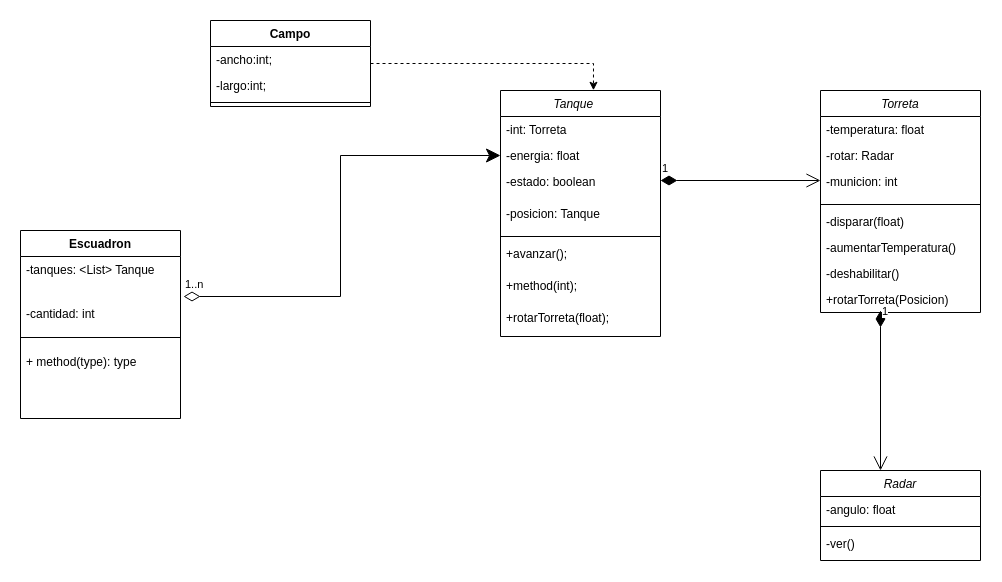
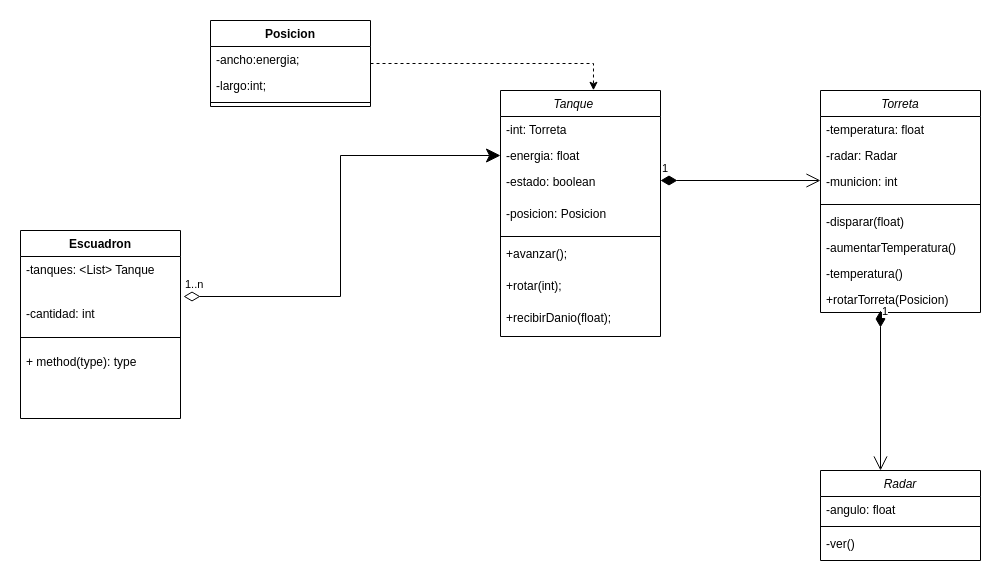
node "Campo": label "Campo" -> "Posicion"
node "-ancho:int;": label "-ancho:int;" -> "-ancho:energia;"
node "-rotar: Radar": label "-rotar: Radar" -> "-radar: Radar"
node "-posicion: Tanque": label "-posicion: Tanque" -> "-posicion: Posicion"
node "-deshabilitar()": label "-deshabilitar()" -> "-temperatura()"
node "+method(int);": label "+method(int);" -> "+rotar(int);"
node "+rotarTorreta(float);": label "+rotarTorreta(float);" -> "+recibirDanio(float);"
